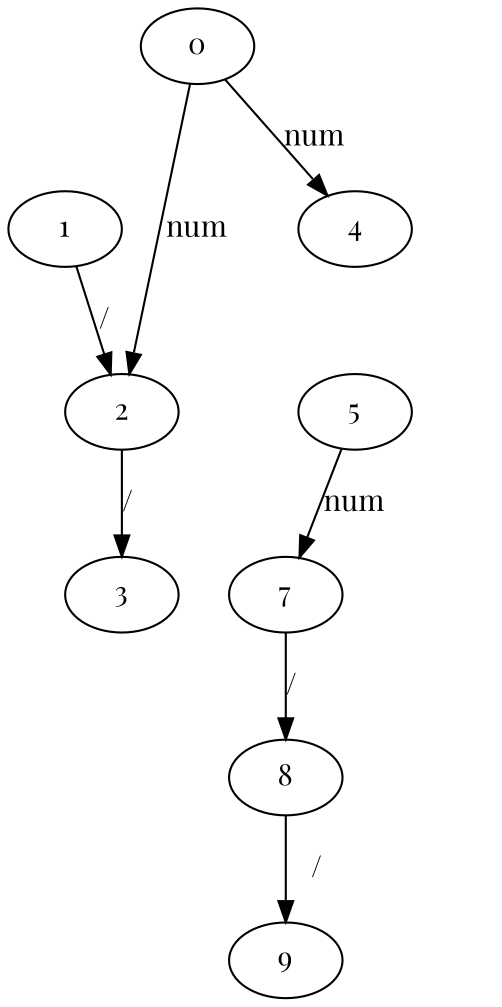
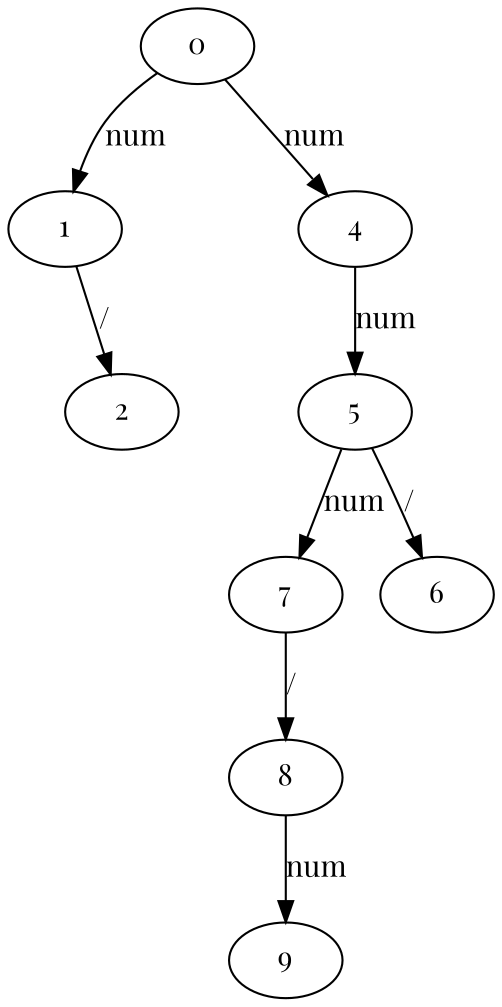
edge "0" -> "2": now "0" -> "1"
edge "4" -> "5": added, label "num"
node "3": removed
node "6": added
edge "8" -> "9": label "/" -> "num"
